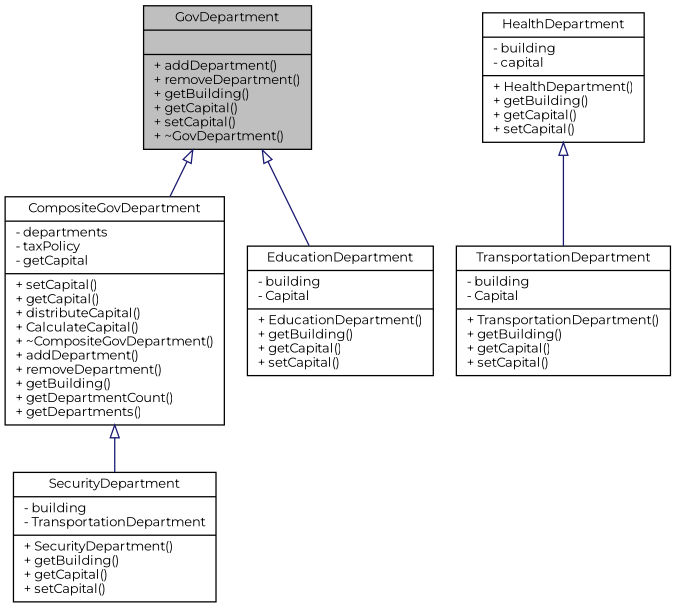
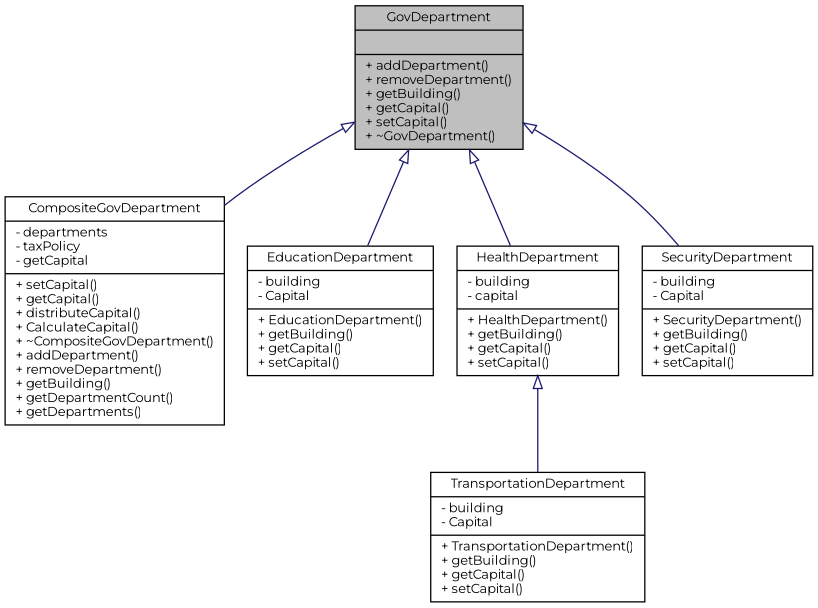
edge "HealthDepartment" -> "GovDepartment": added
edge "SecurityDepartment" -> "CompositeGovDepartment": now "SecurityDepartment" -> "GovDepartment"
node "SecurityDepartment": text "- TransportationDepartment" -> "- Capital"
